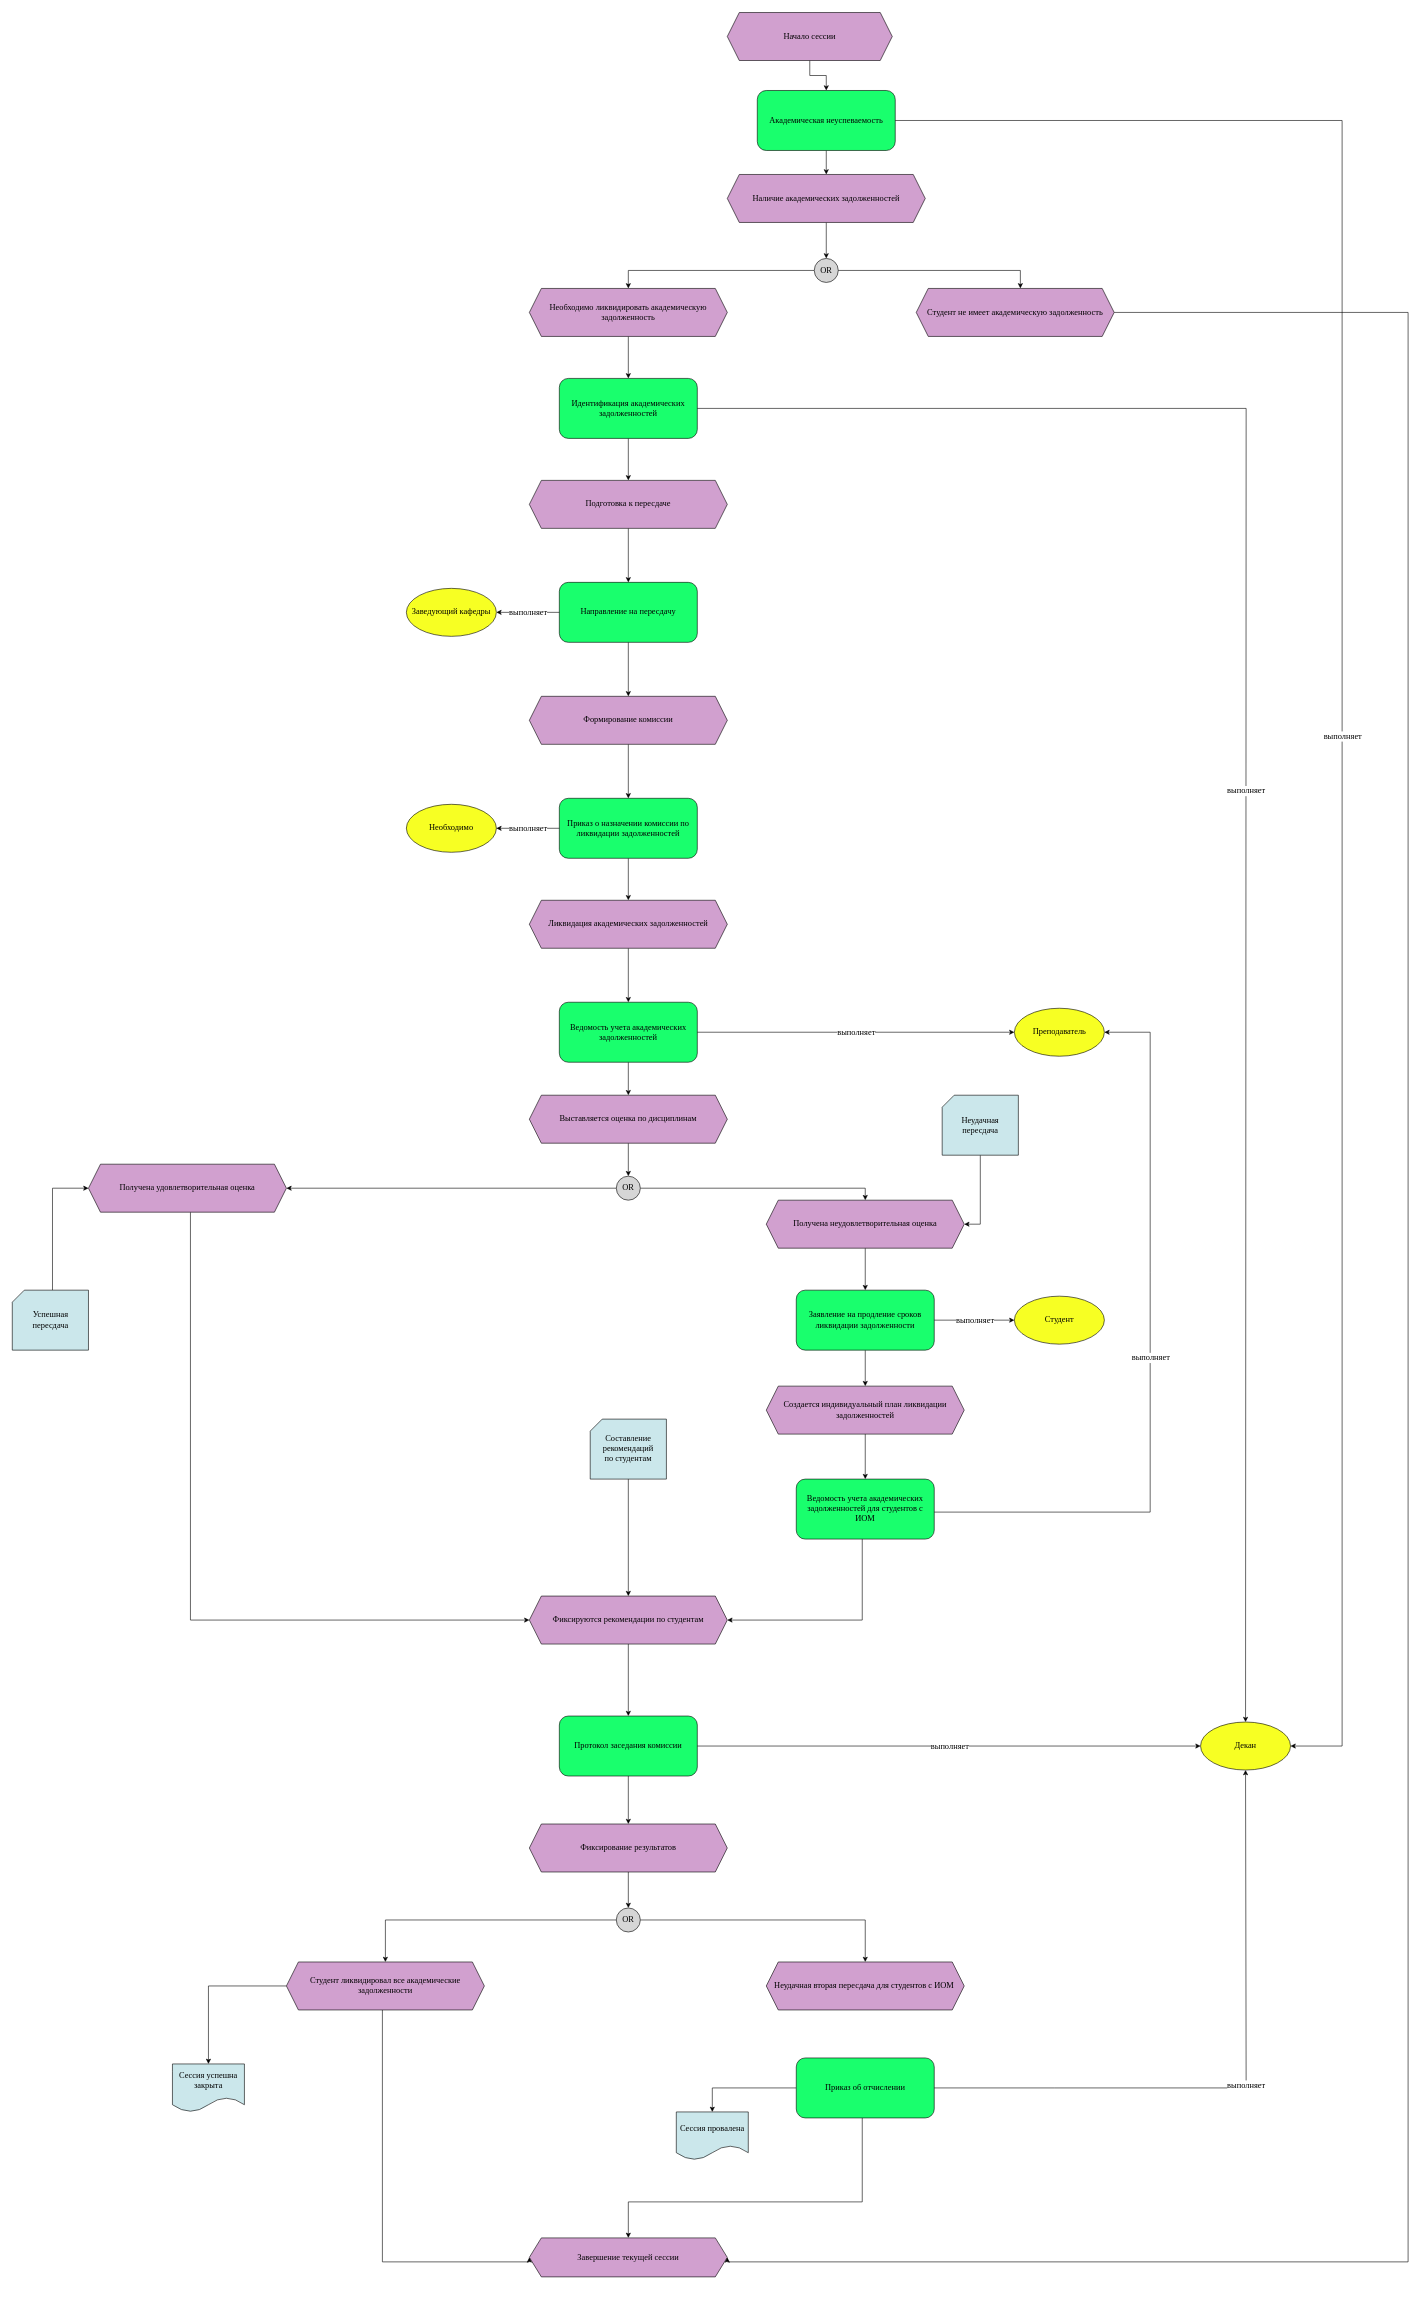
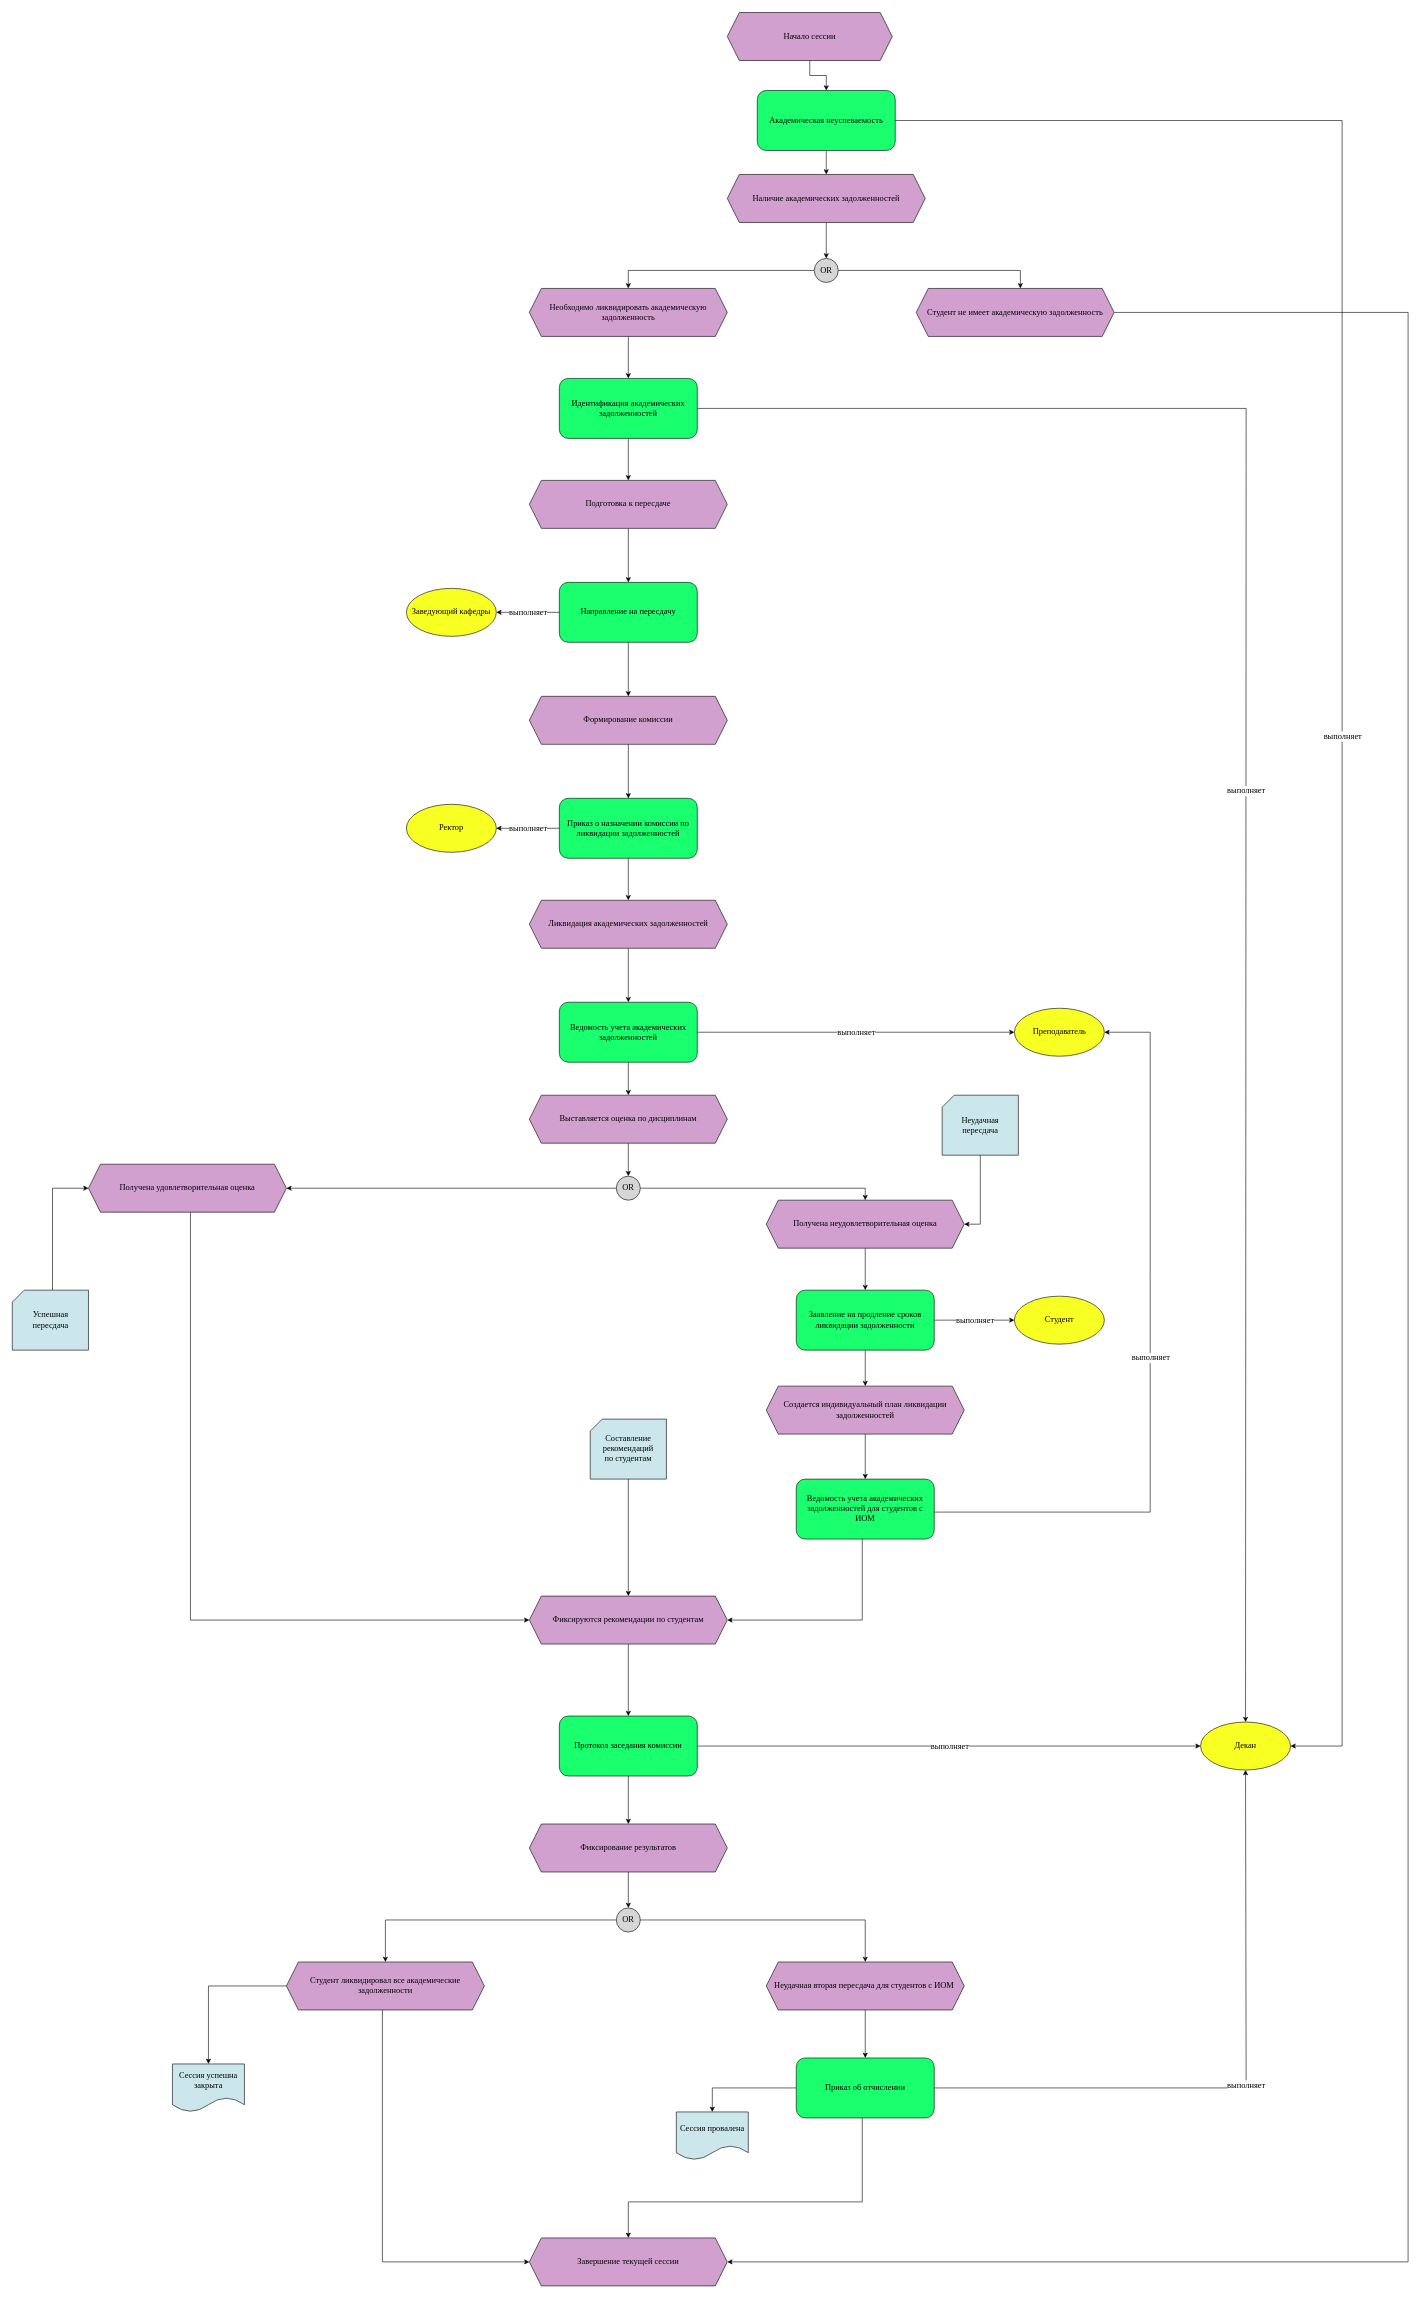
node "Необходимо": label "Необходимо" -> "Ректор"
edge "Неудачная вторая пересдача для студентов с ИОМ" -> "Приказ об отчислении": added
node "Завершение текущей сессии": size 198x39 -> 198x48
